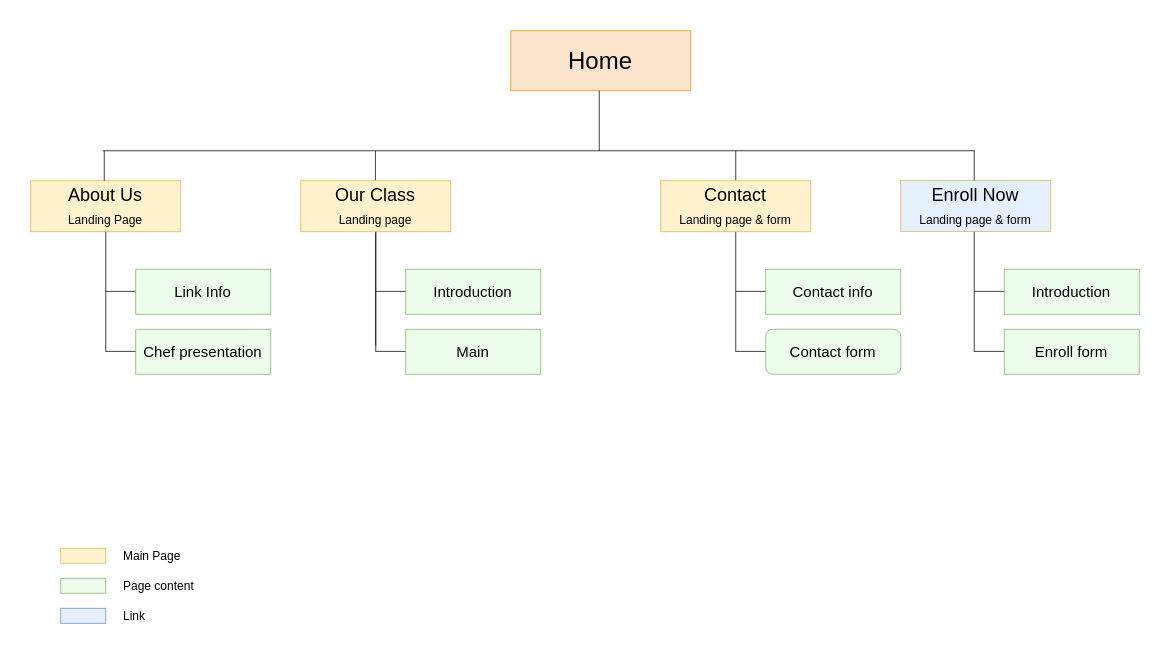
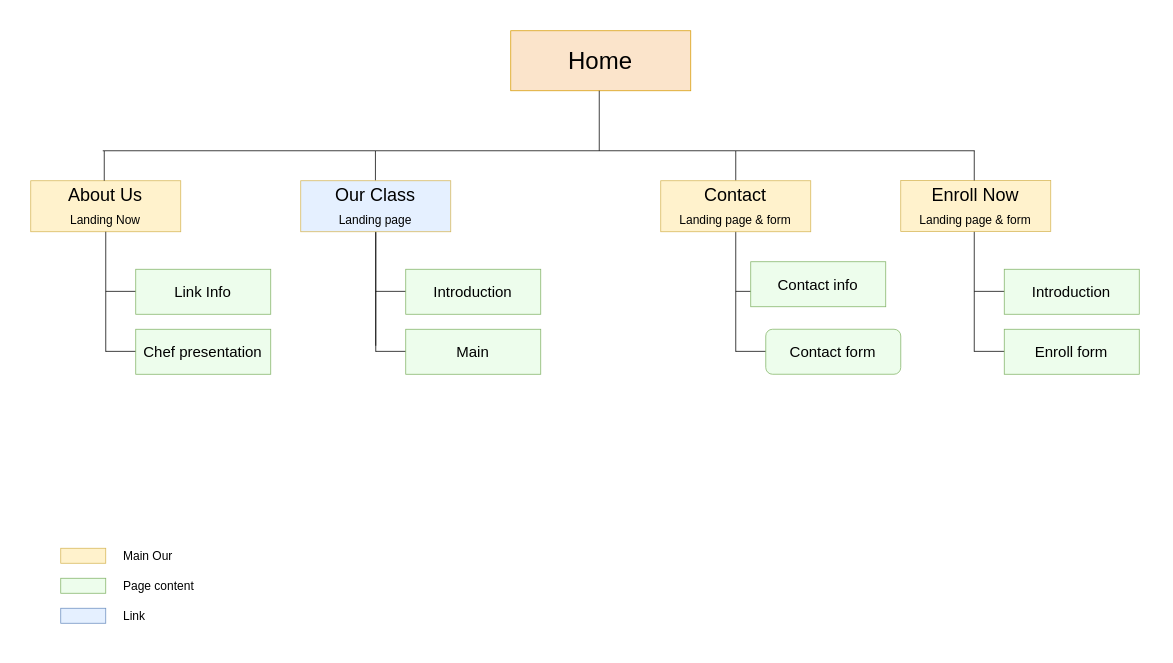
node "About Us Landing Page": label "About Us Landing Page" -> "About Us Landing Now"
node "Our Class Landing page": fillcolor #fff2cc -> #e5f0ff
node "Enroll Now Landing page & form": fillcolor #e5f0ff -> #fff2cc
node "Contact info": moved (833, 292) -> (818, 284)
node "Main Page": label "Main Page" -> "Main Our"
